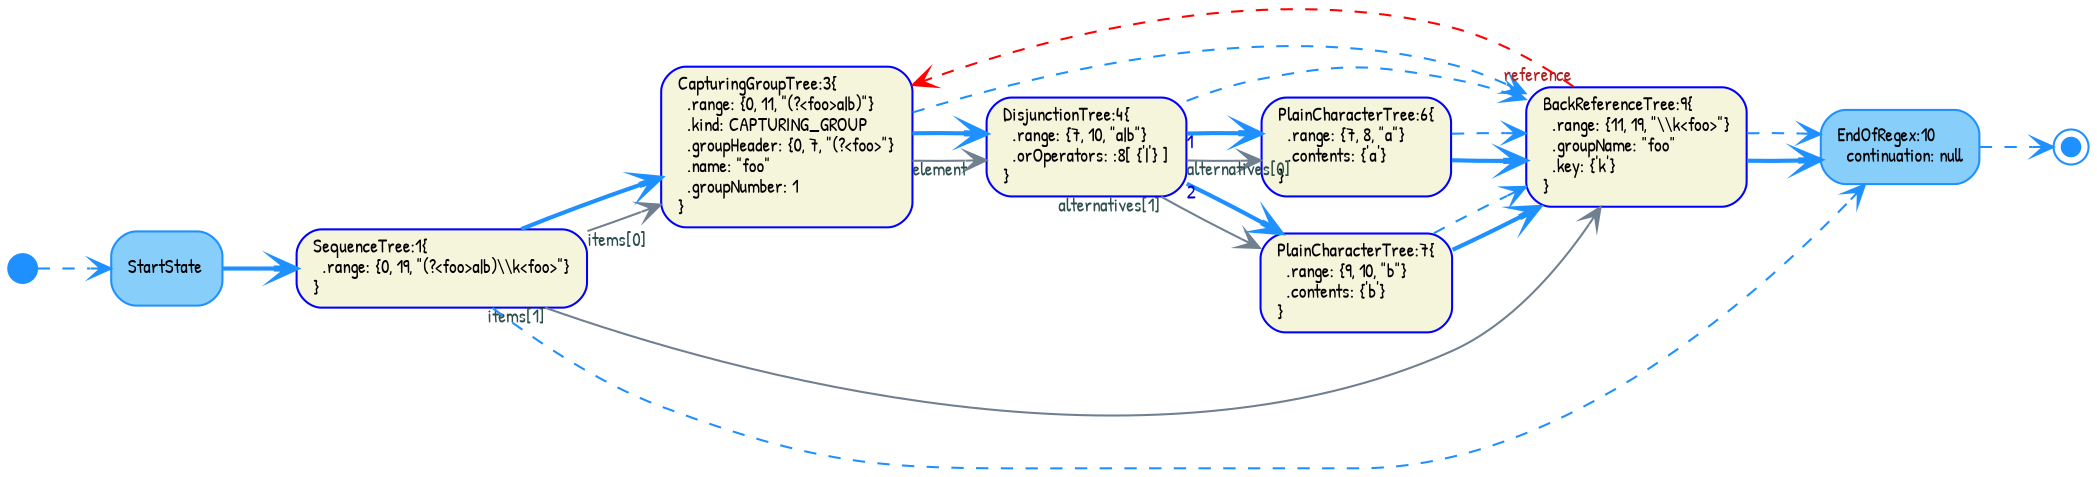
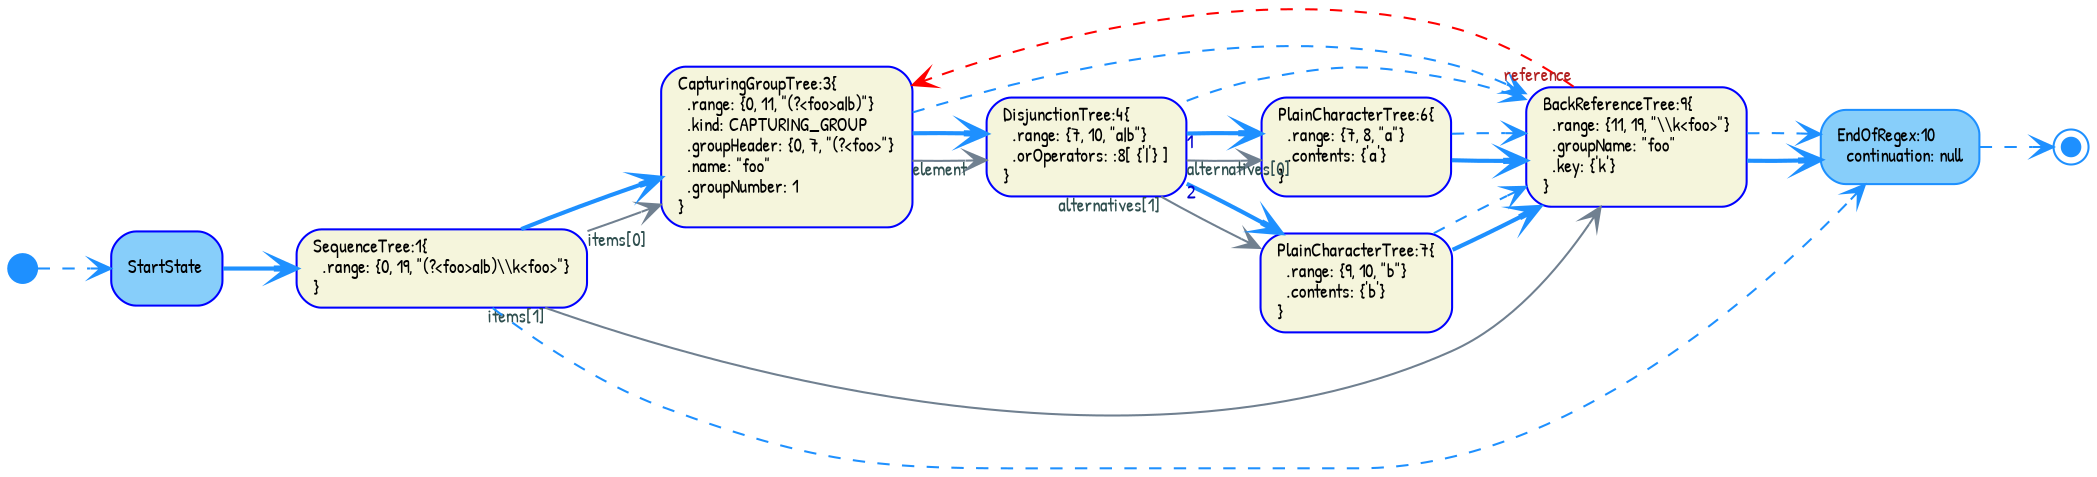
node "StartState": color DodgerBlue -> Blue
